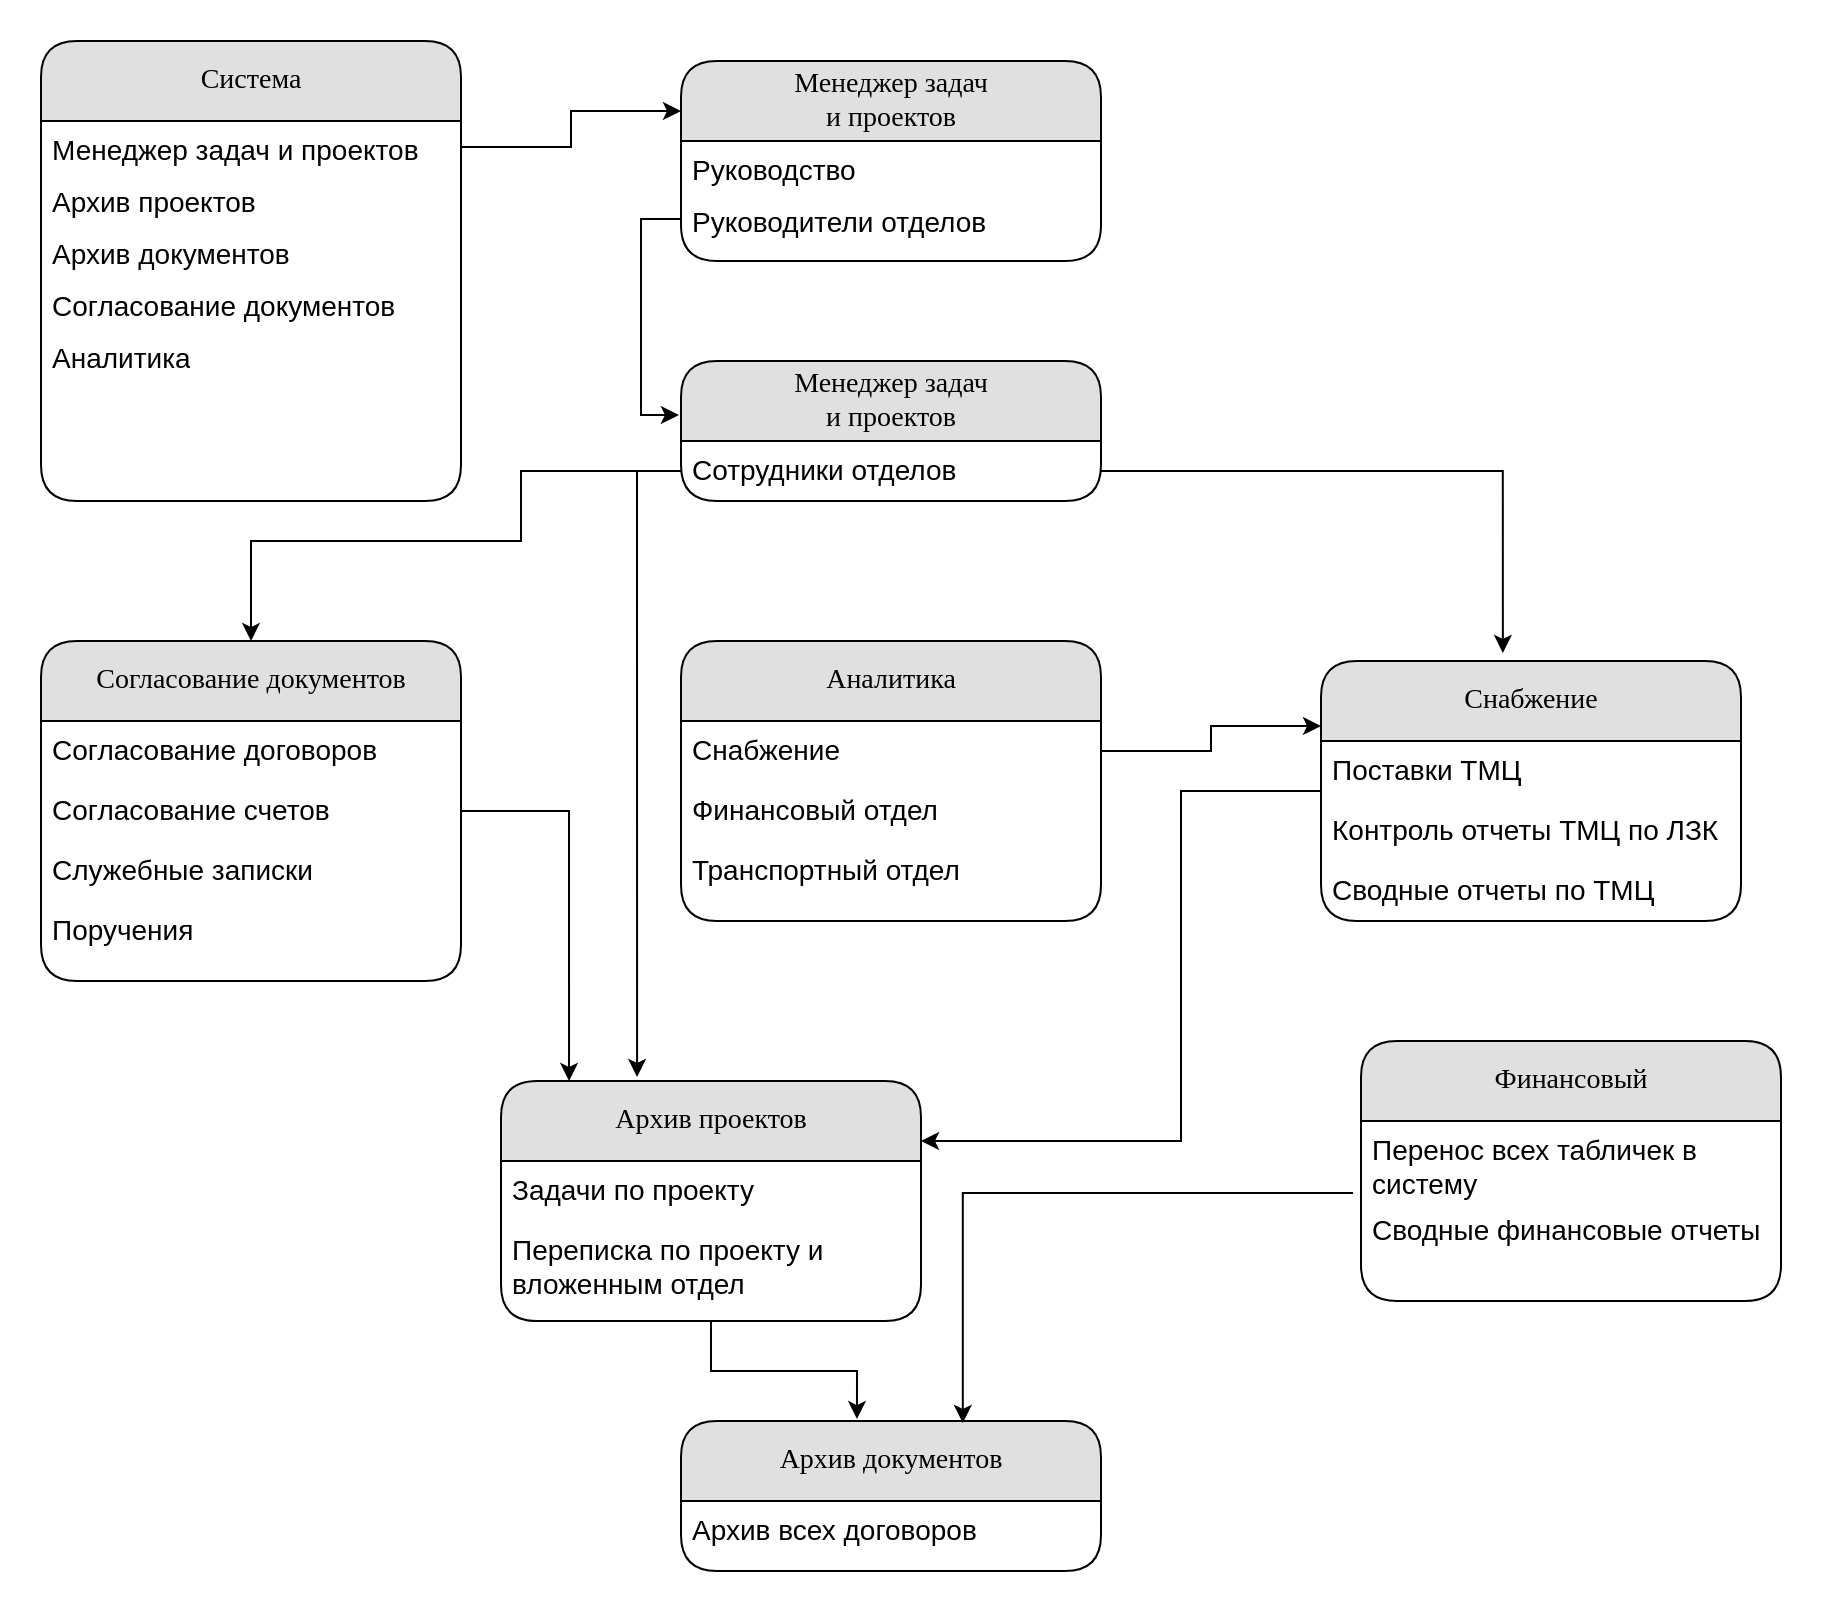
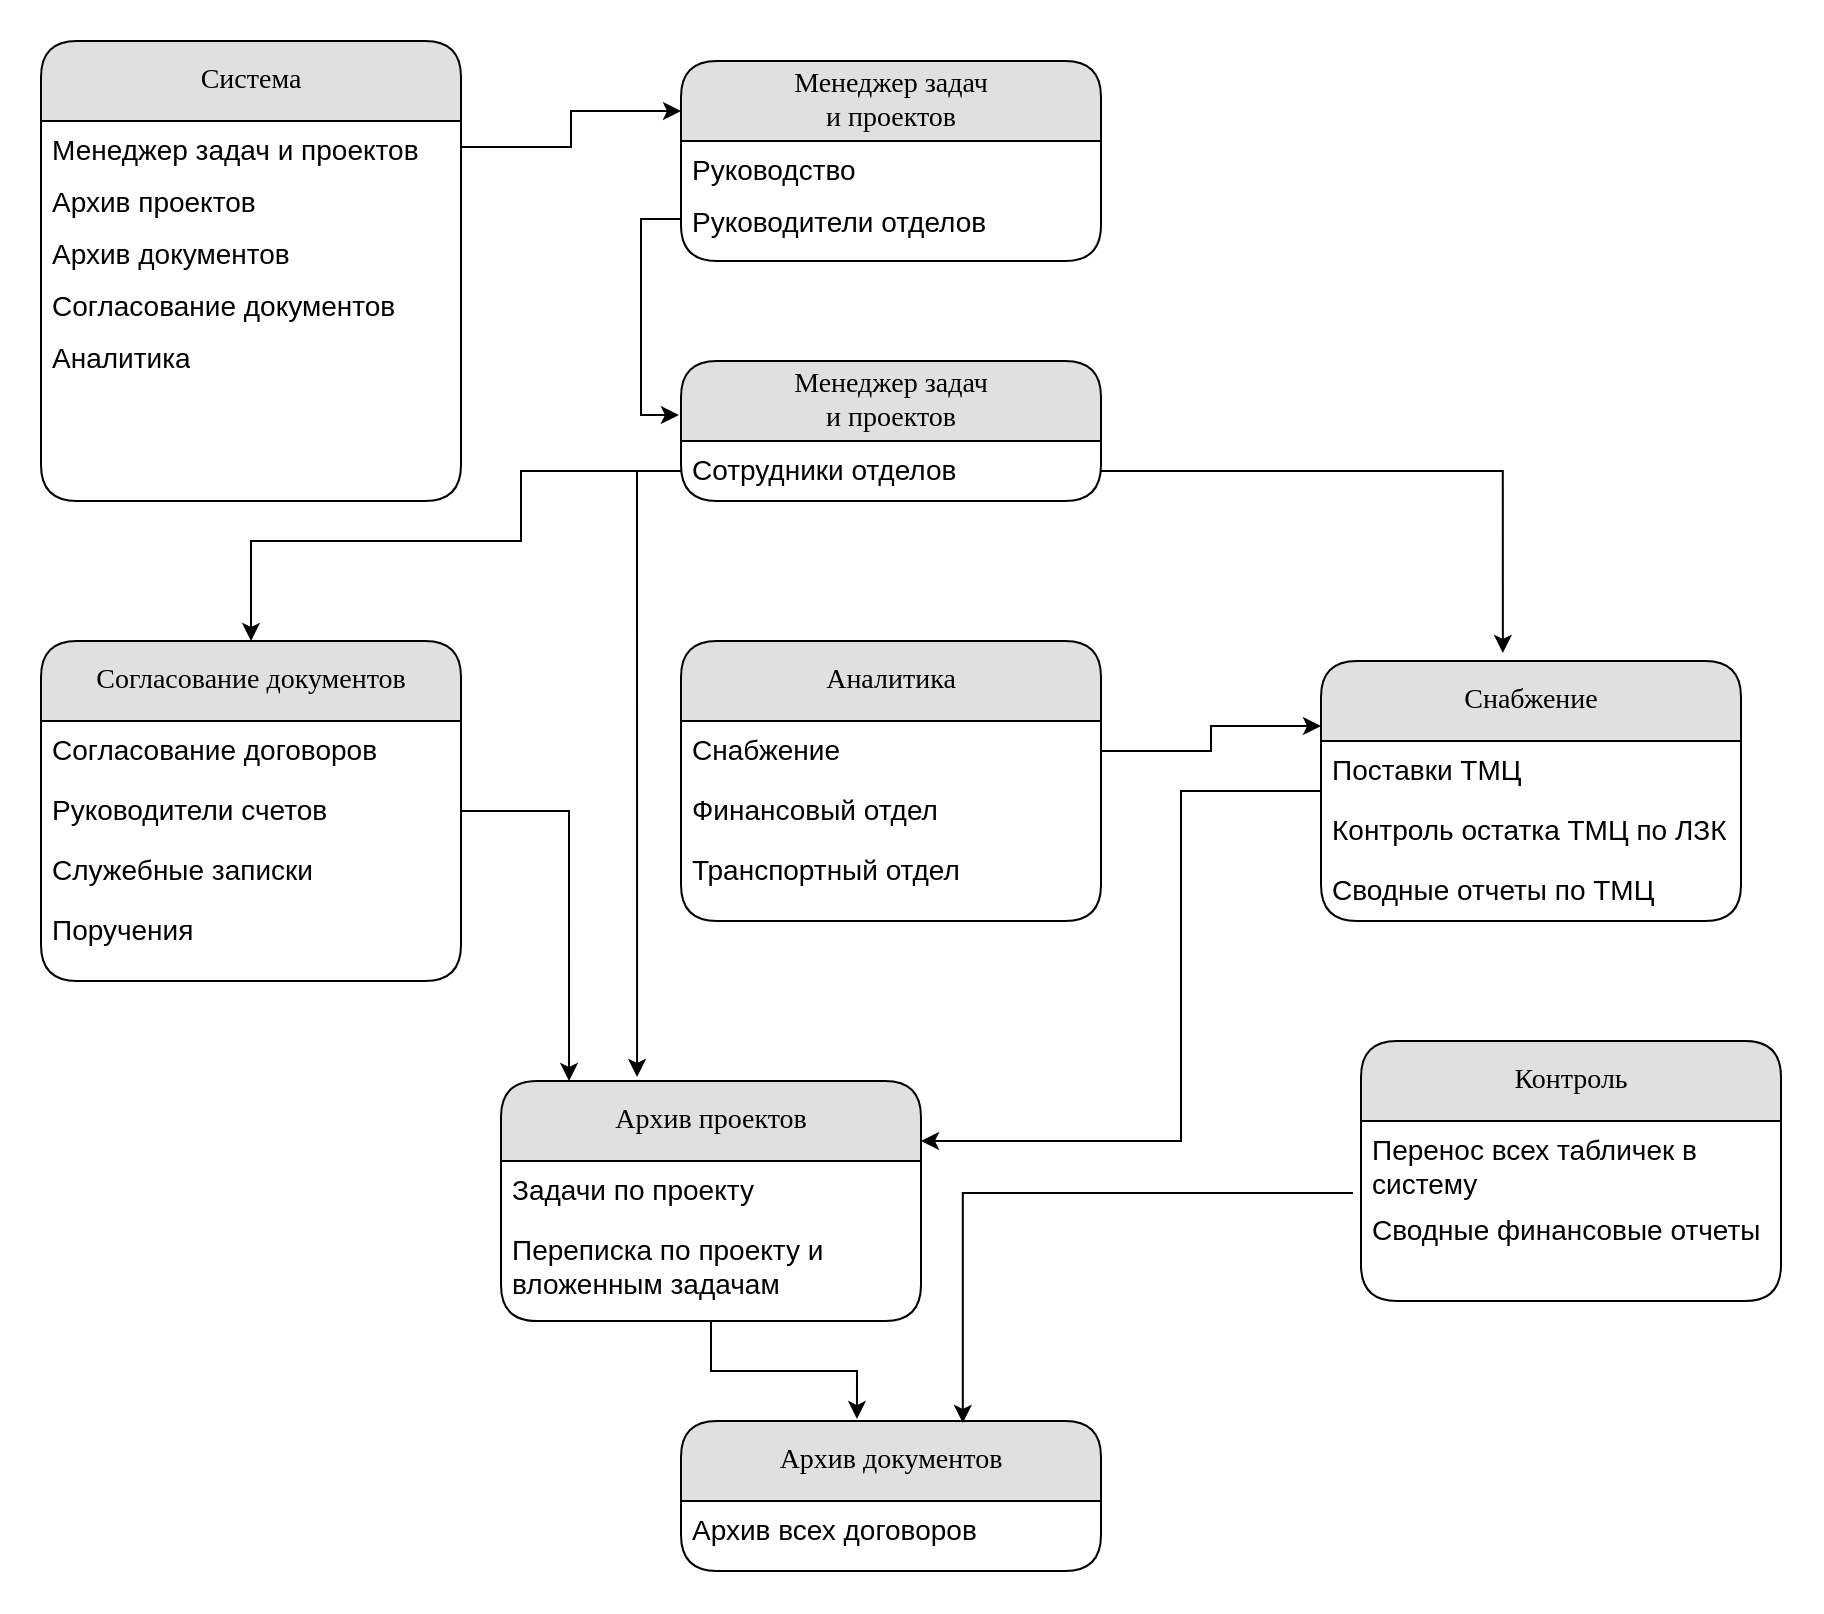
node "Согласование счетов": label "Согласование счетов" -> "Руководители счетов"
node "Контроль отчеты ТМЦ по ЛЗК": label "Контроль отчеты ТМЦ по ЛЗК" -> "Контроль остатка ТМЦ по ЛЗК"
node "Финансовый": label "Финансовый" -> "Контроль"
node "Переписка по проекту и вложенным отдел": label "Переписка по проекту и вложенным отдел" -> "Переписка по проекту и вложенным задачам"
